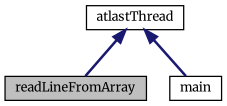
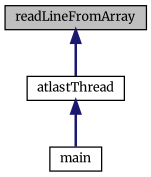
edge "readLineFromArray" -> "atlastThread": reversed
